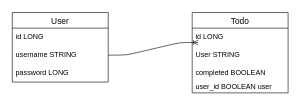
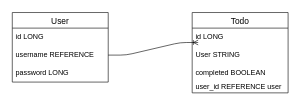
node "username STRING": label "username STRING" -> "username REFERENCE"
node "user_id BOOLEAN user": label "user_id BOOLEAN user" -> "user_id REFERENCE user"
